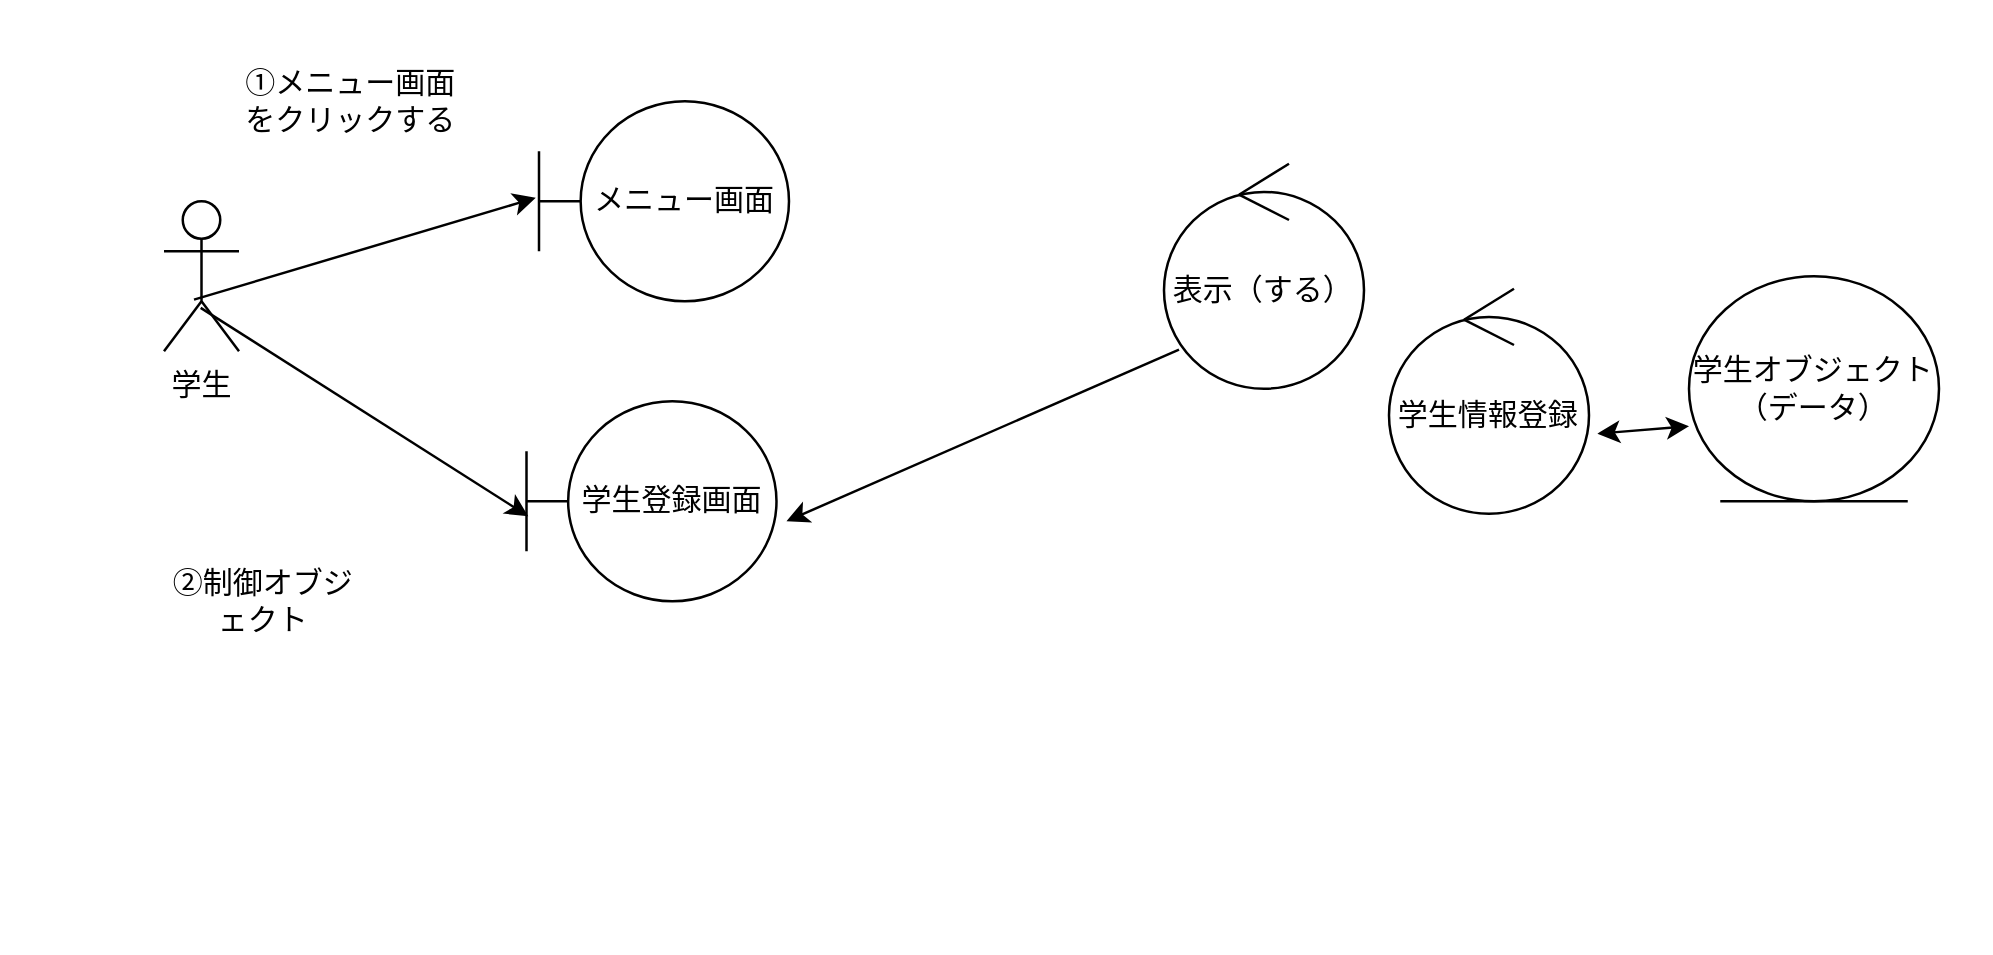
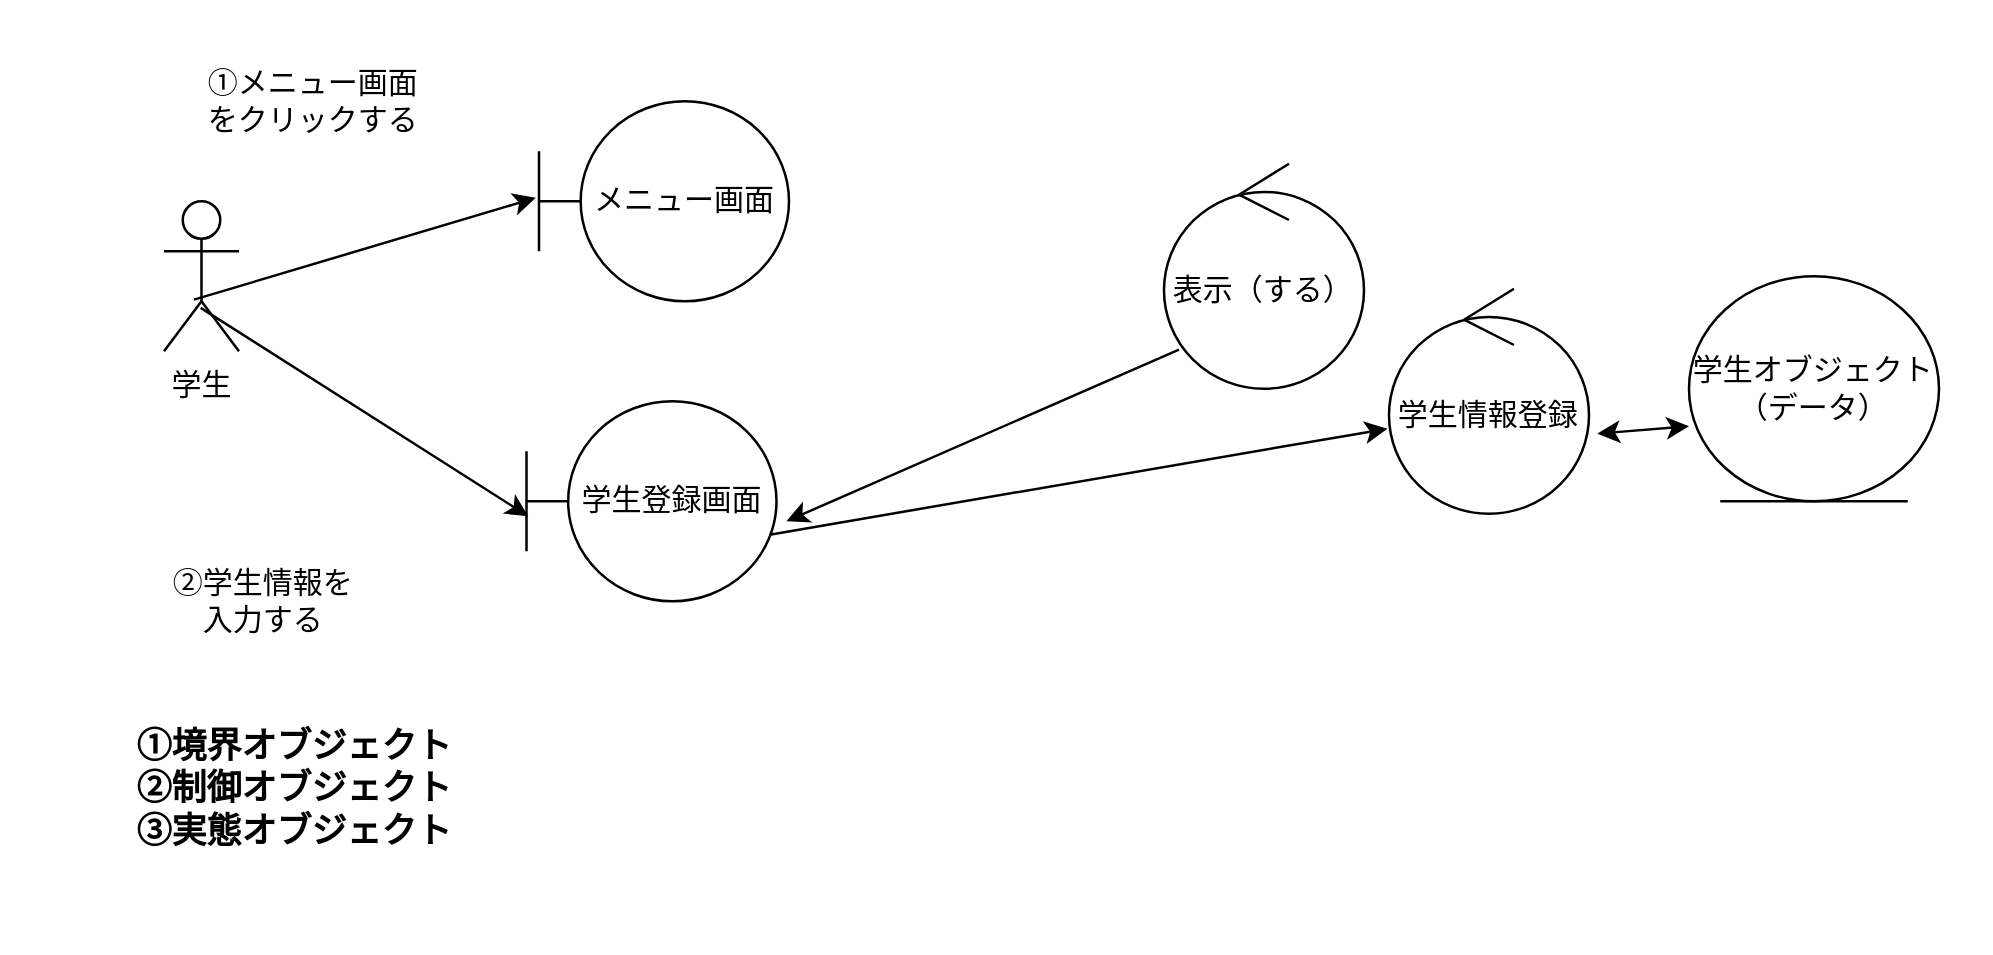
node "①メニュー画面をクリックする": moved (351, 101) -> (314, 101)
edge "学生登録画面" -> "学生情報登録": added
node "②制御オブジェクト": label "②制御オブジェクト" -> "②学生情報を入力する"
node "①境界オブジェクト ②制御オブジェクト ③実態オブジェクト": added
